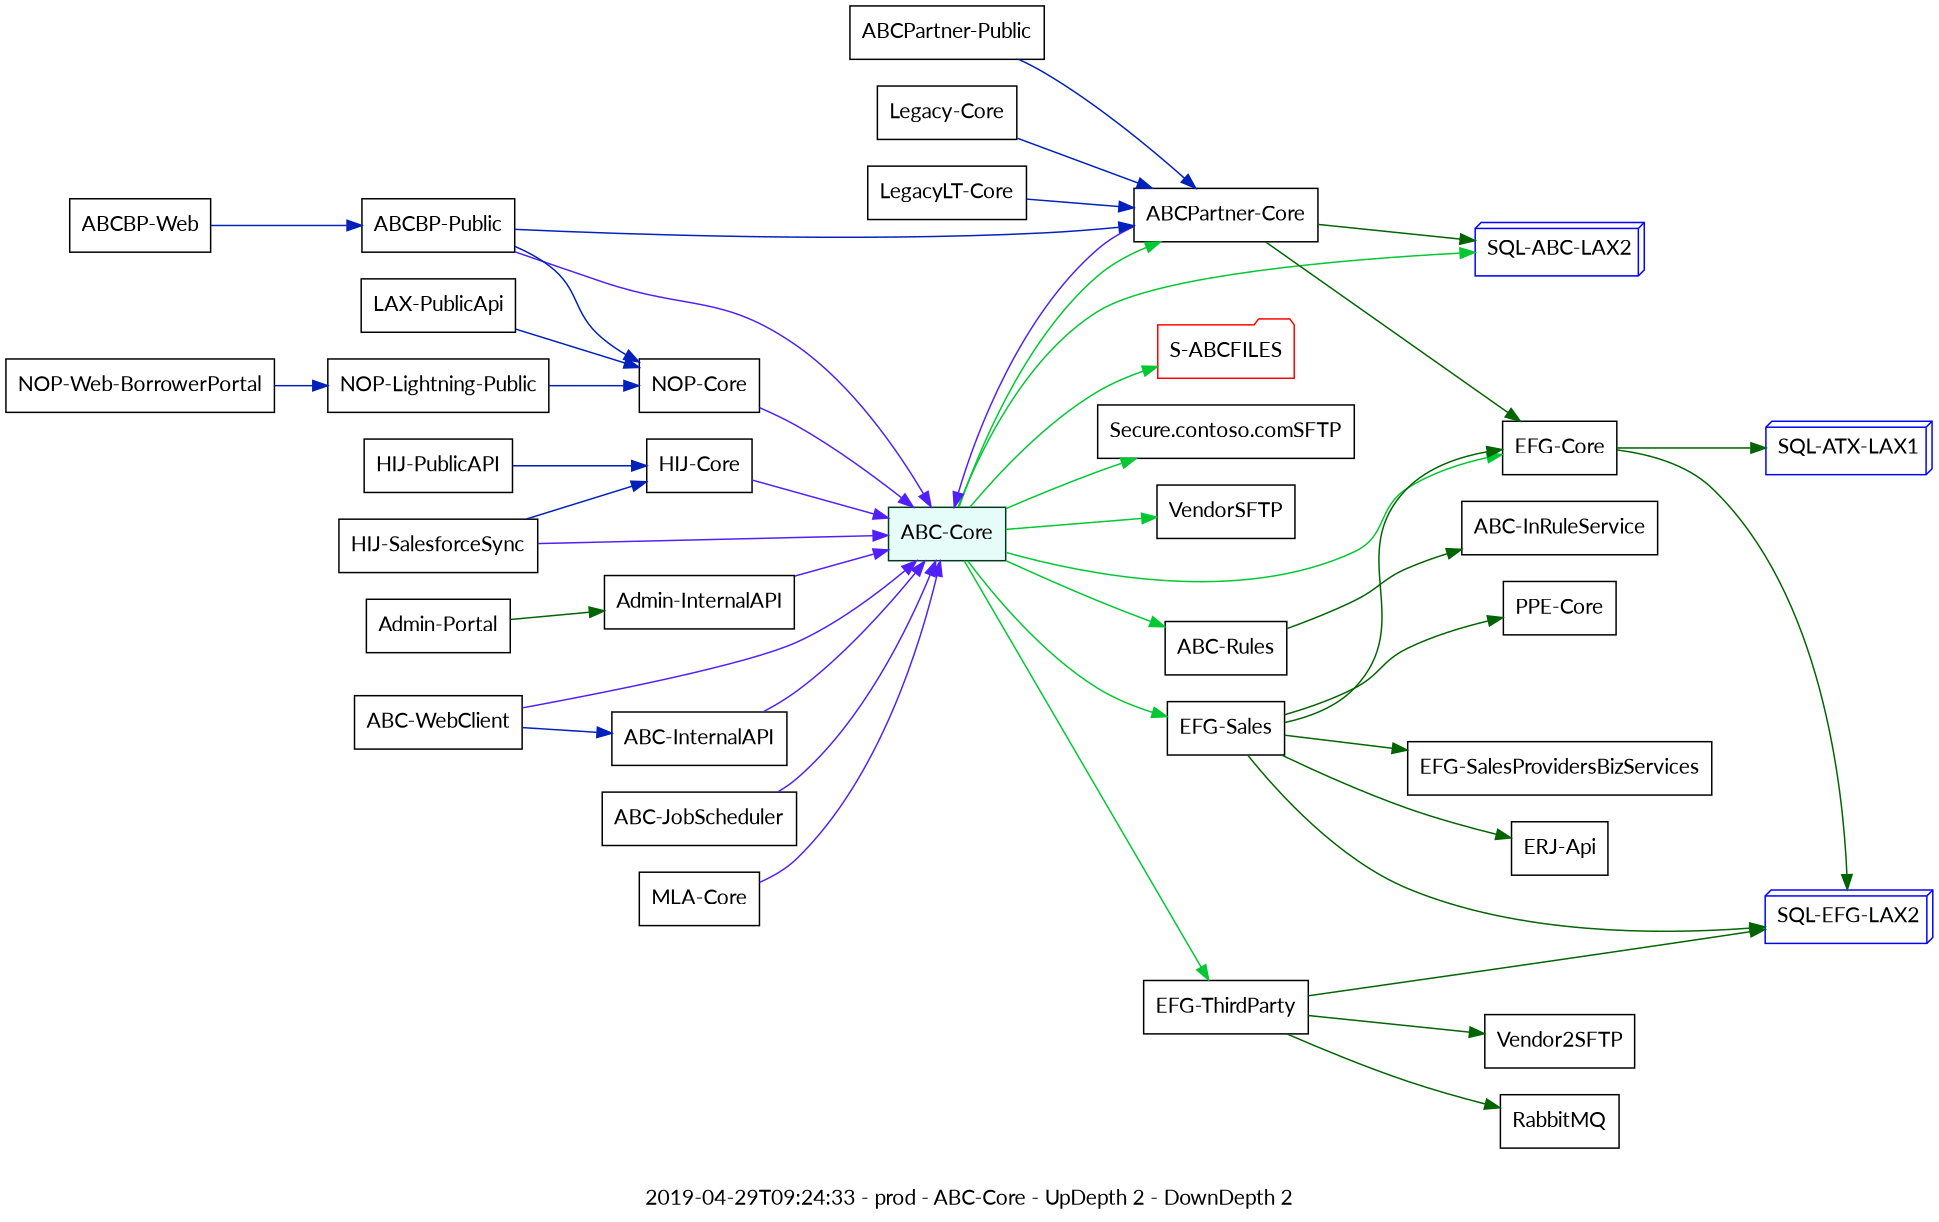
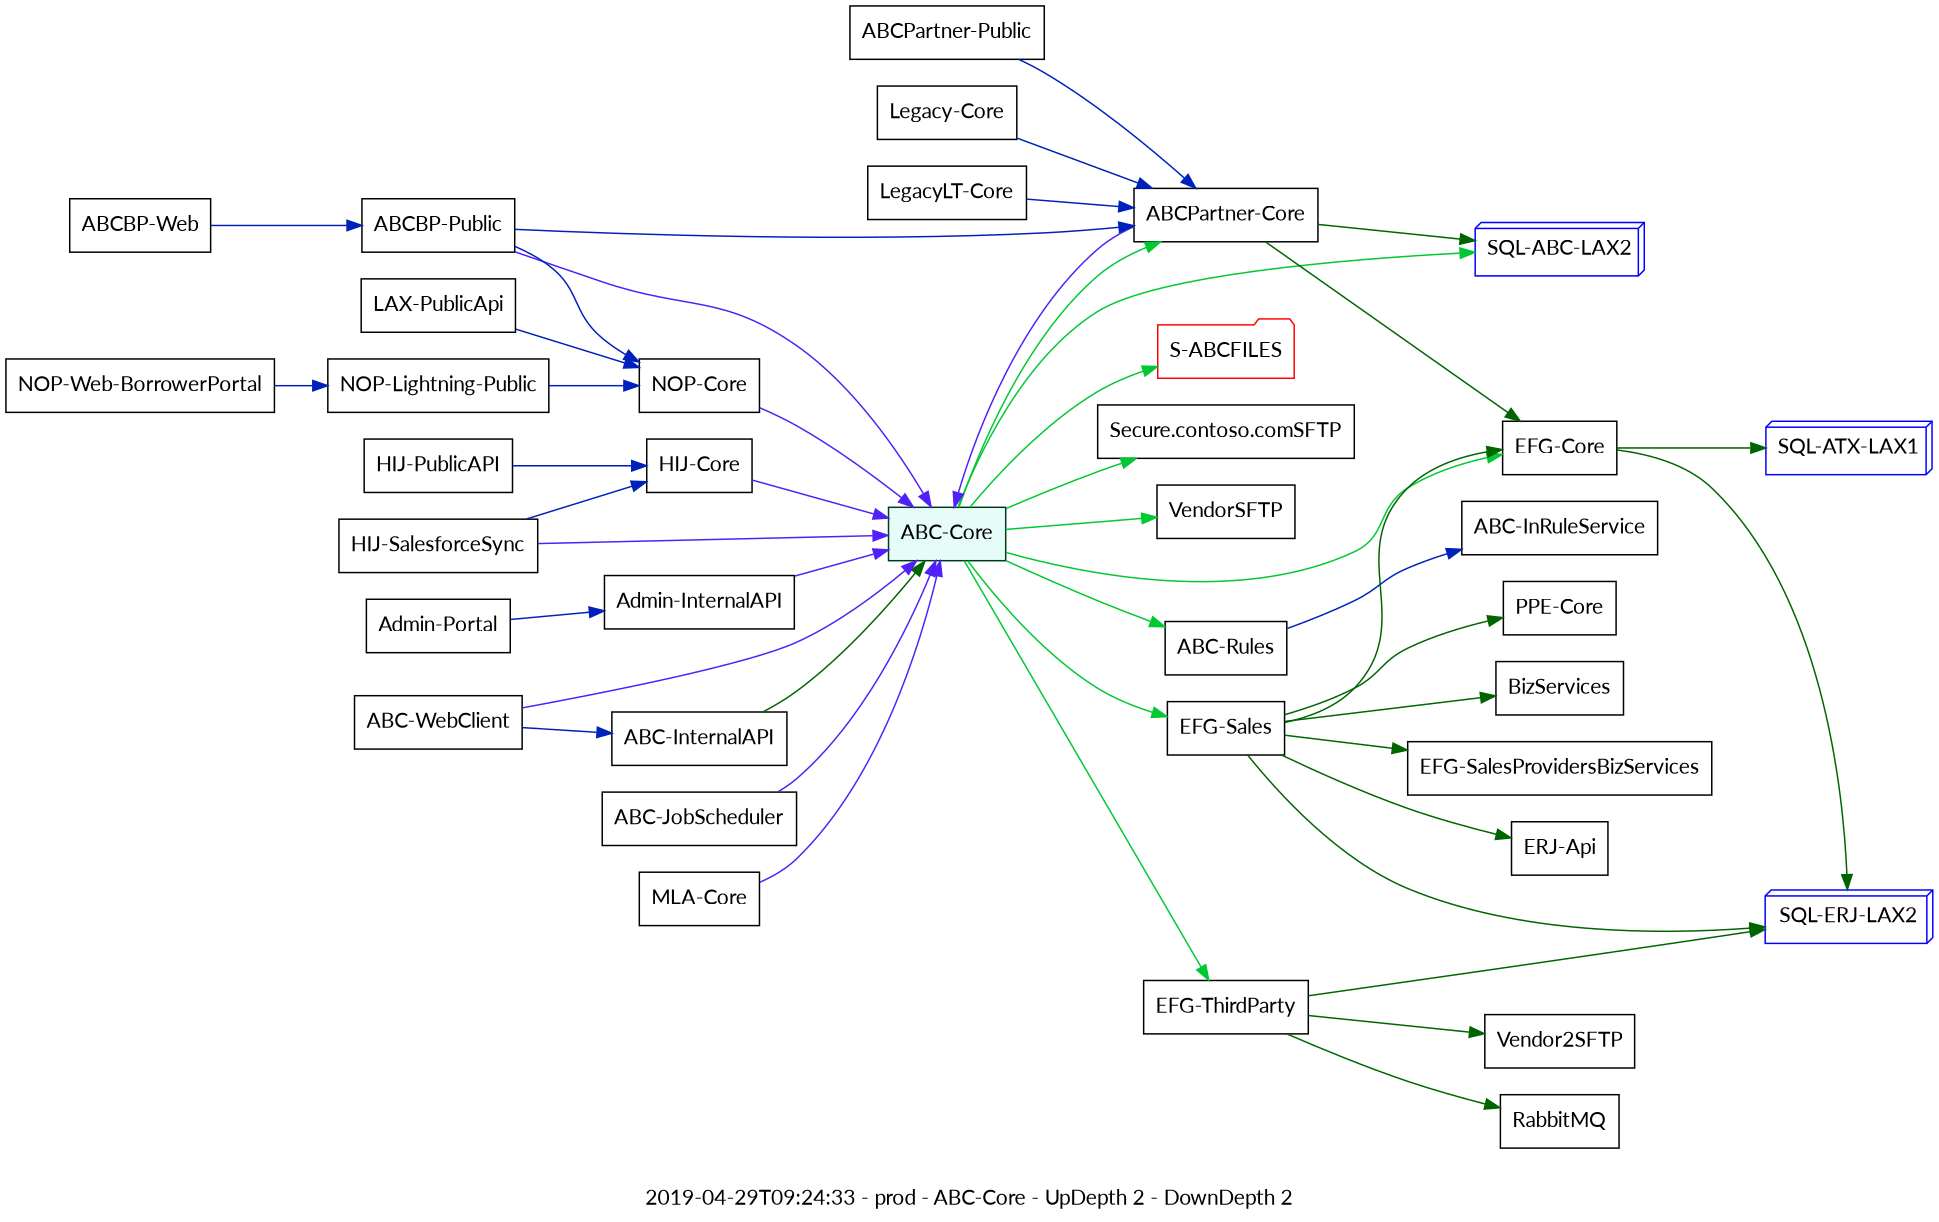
edge "ABC-Rules" -> "ABC-InRuleService": color #006400 -> #0020bc
edge "Admin-Portal" -> "Admin-InternalAPI": color #006400 -> #0020bc
edge "ABC-InternalAPI" -> "ABC-Core": color #5020fa -> #006400
node "BizServices": added
node "SQL-EFG-LAX2": label "SQL-EFG-LAX2" -> "SQL-ERJ-LAX2"
